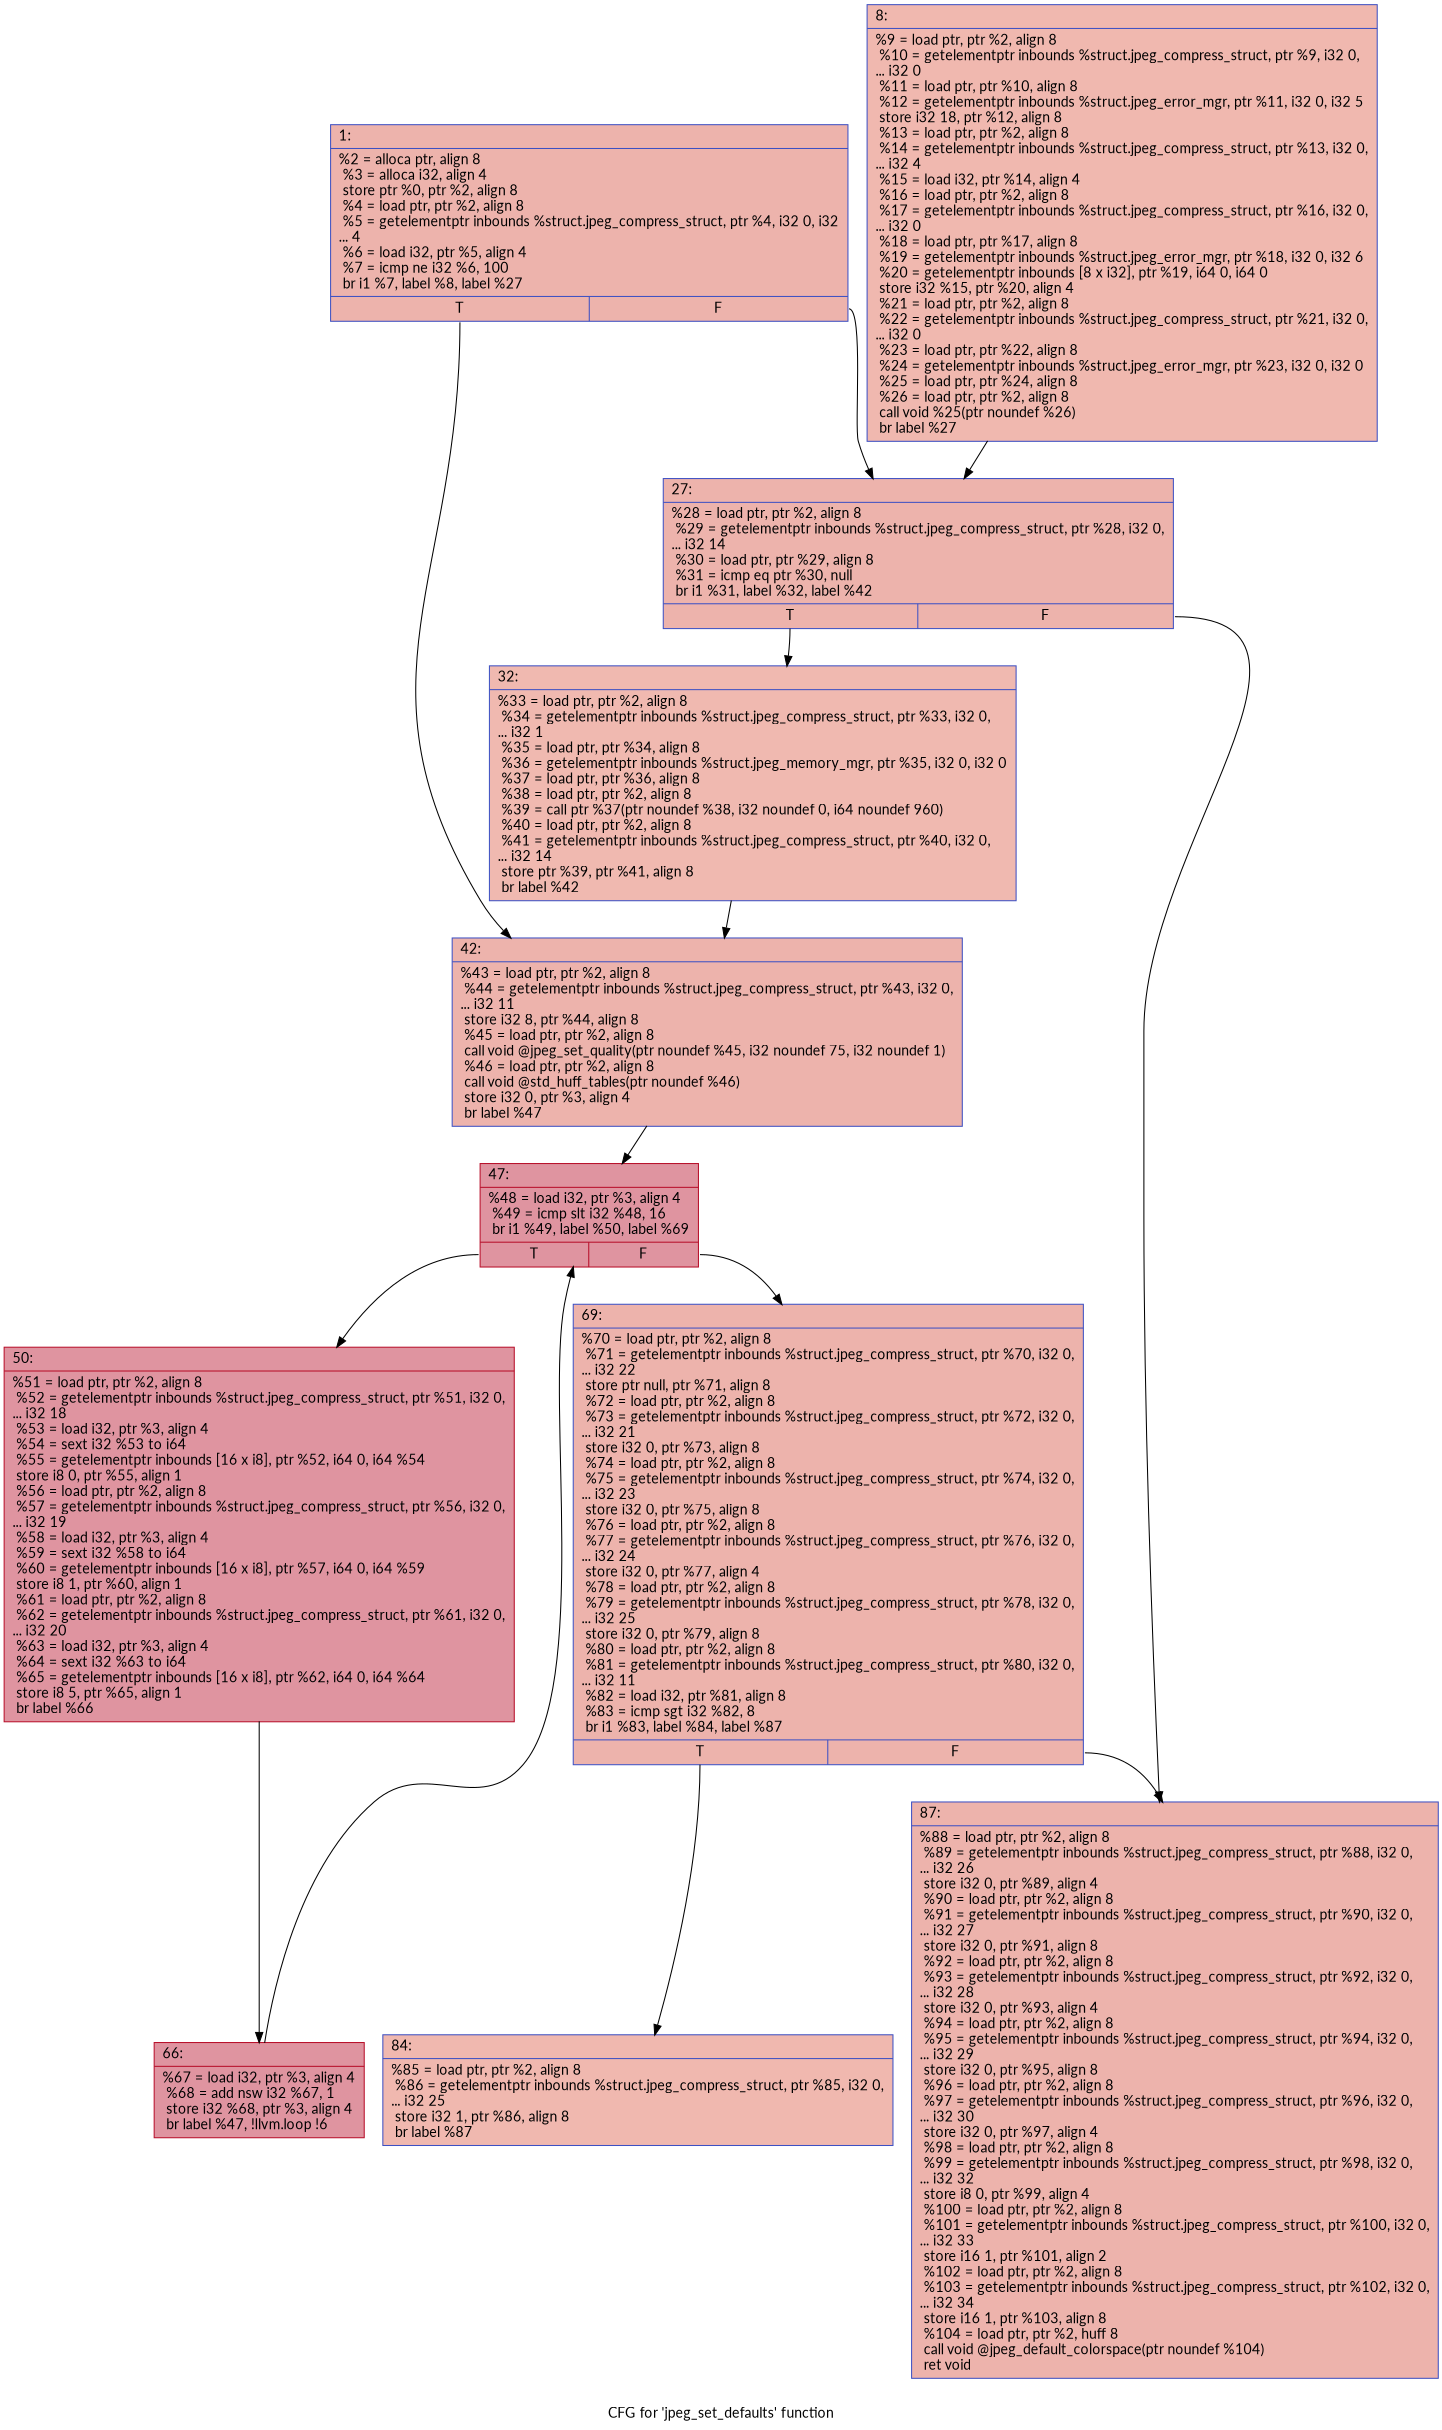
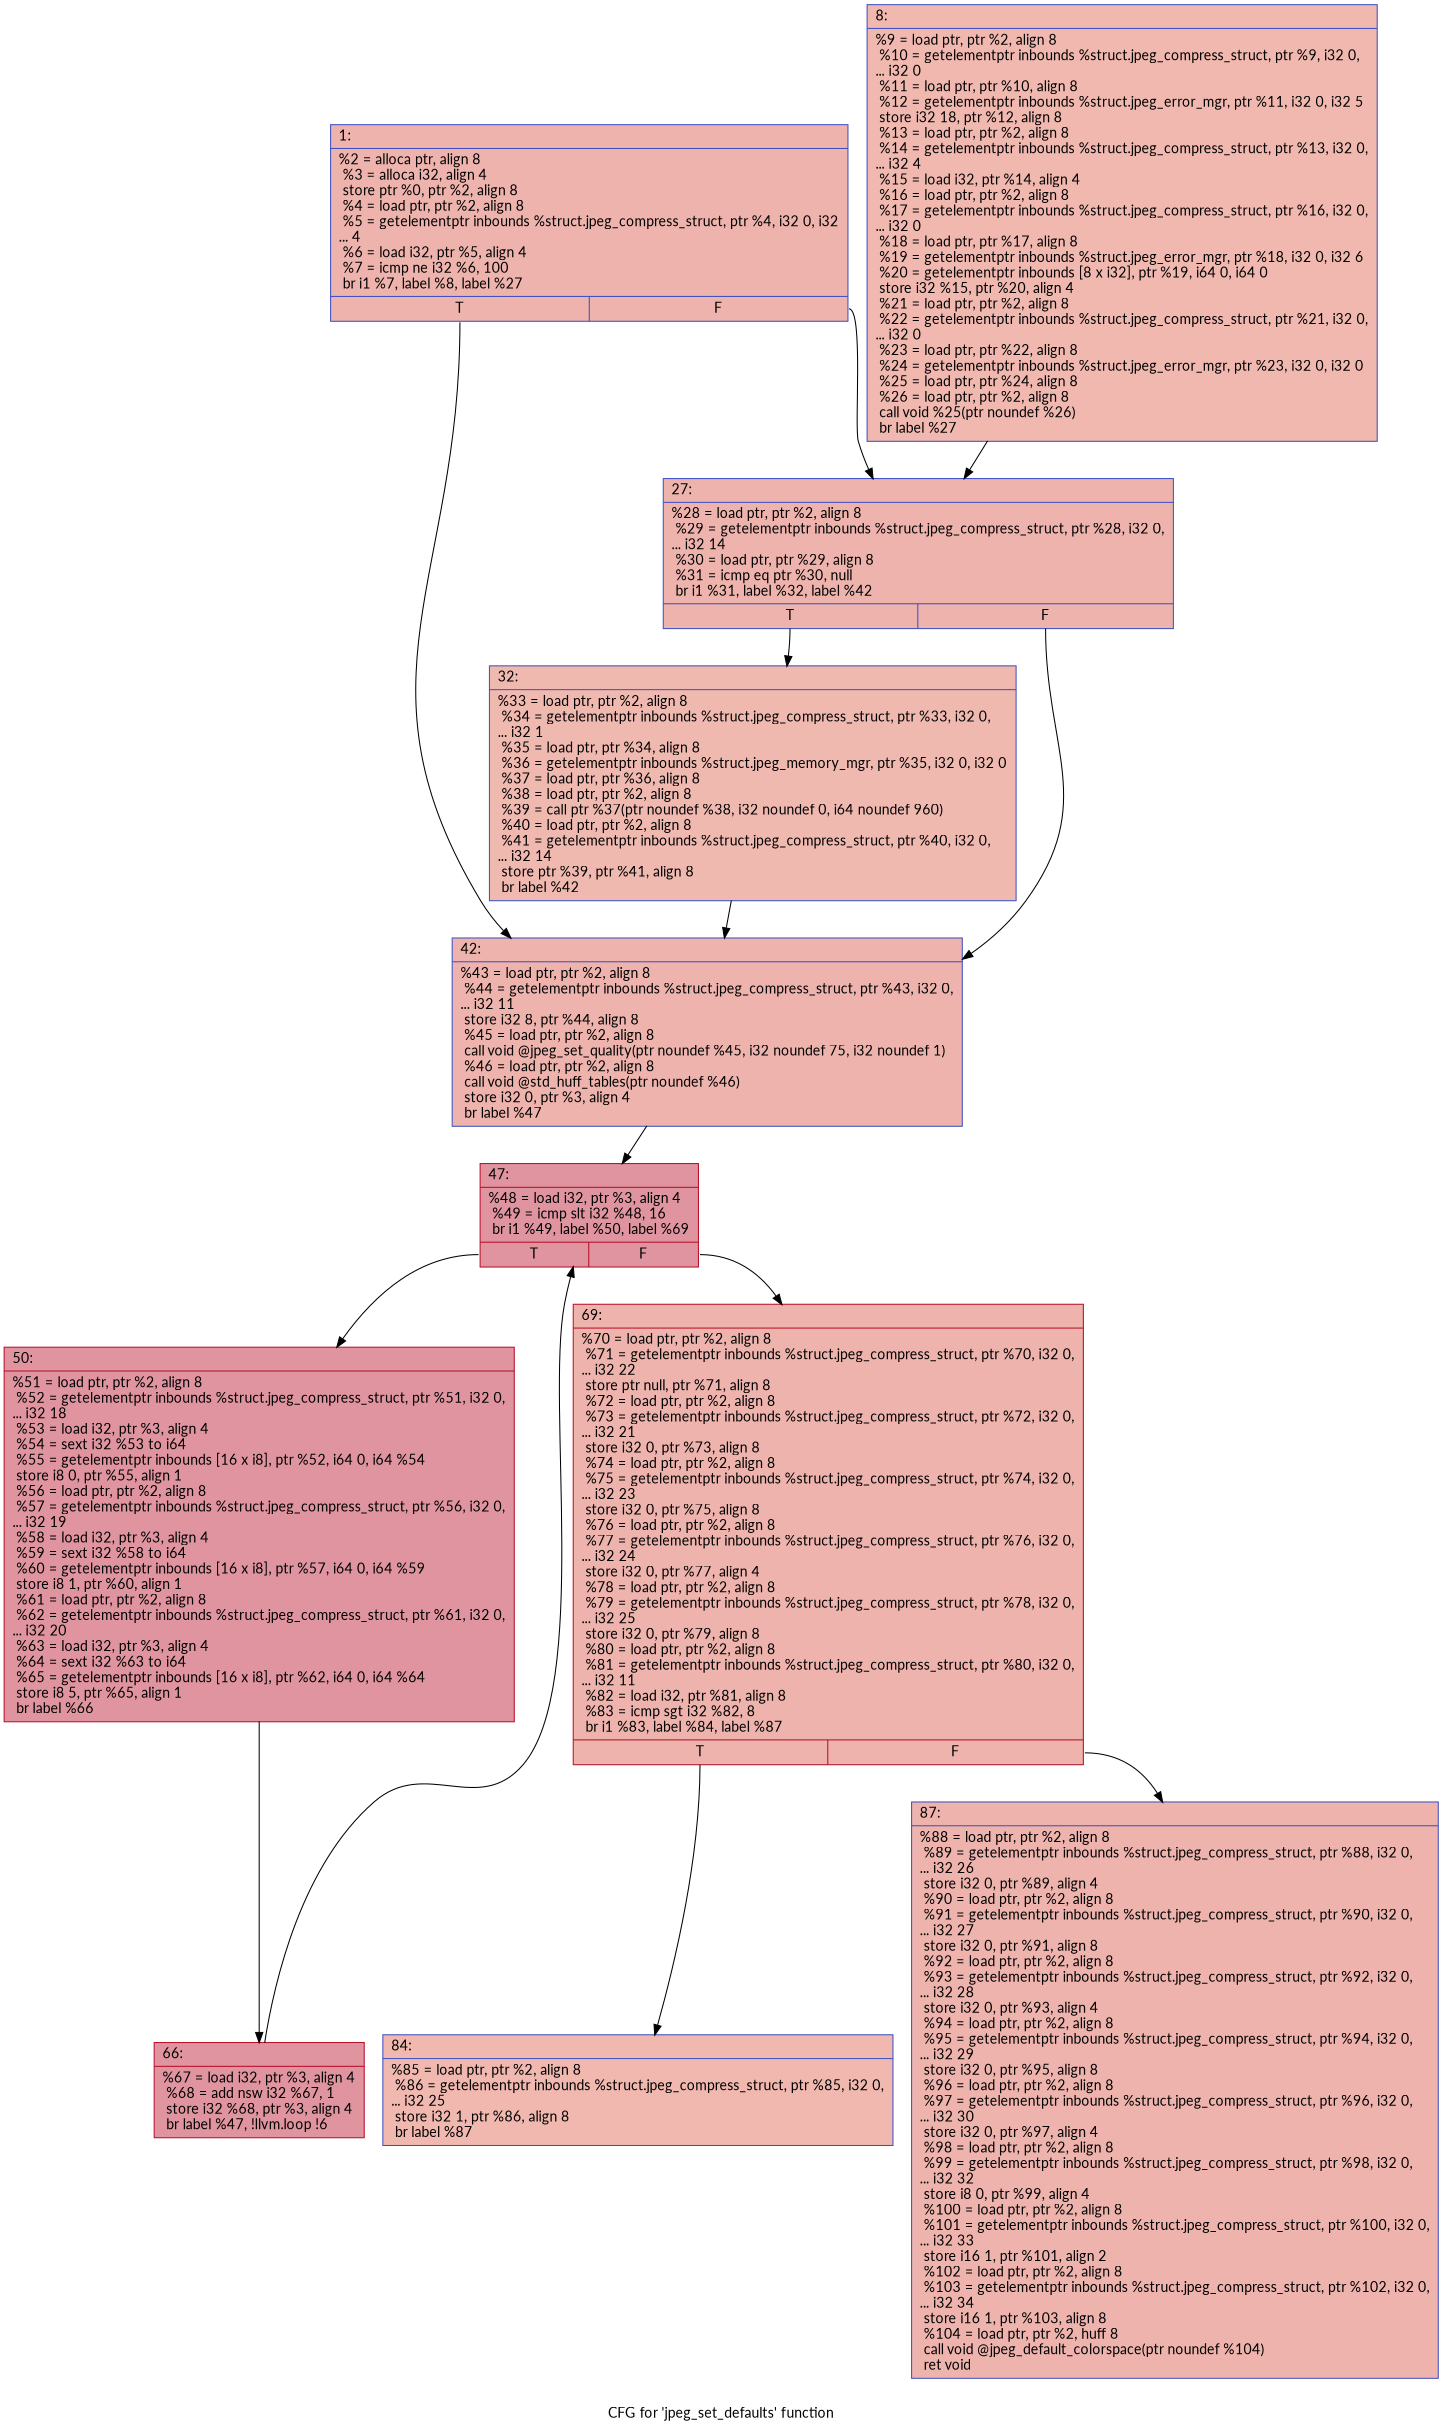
edge "27:" -> "87:": now "27:" -> "42:"
node "69:": color #3d50c3ff -> #b70d28ff
